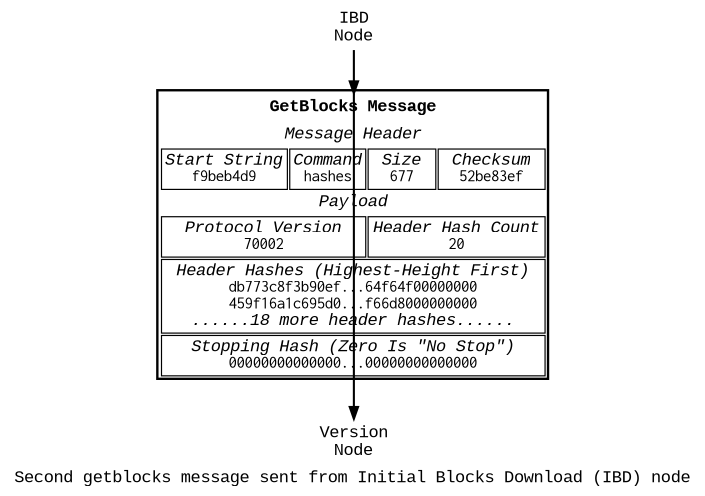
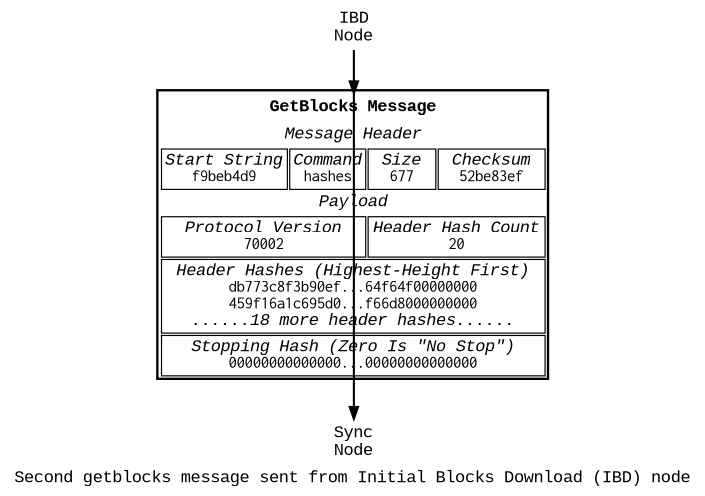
node "Version Node": label "Version Node" -> "Sync Node"
